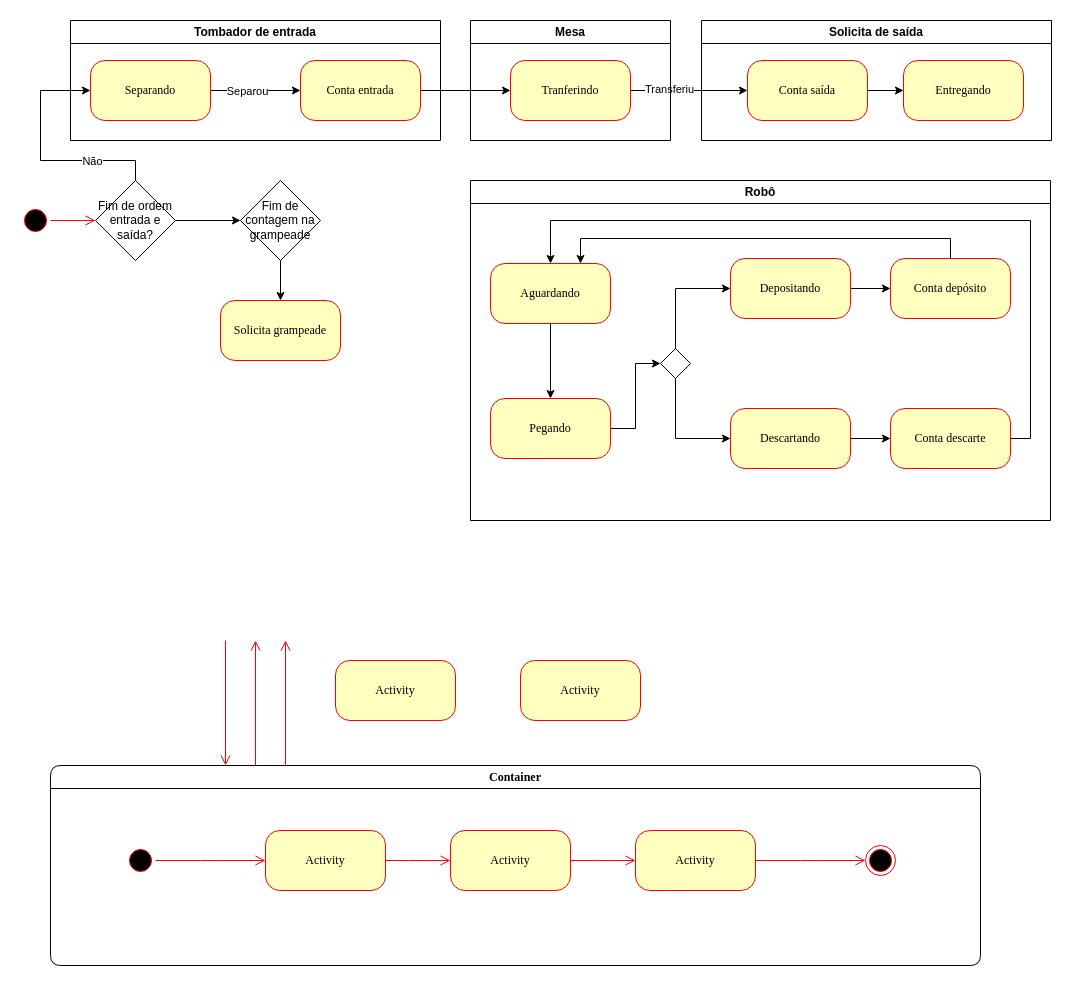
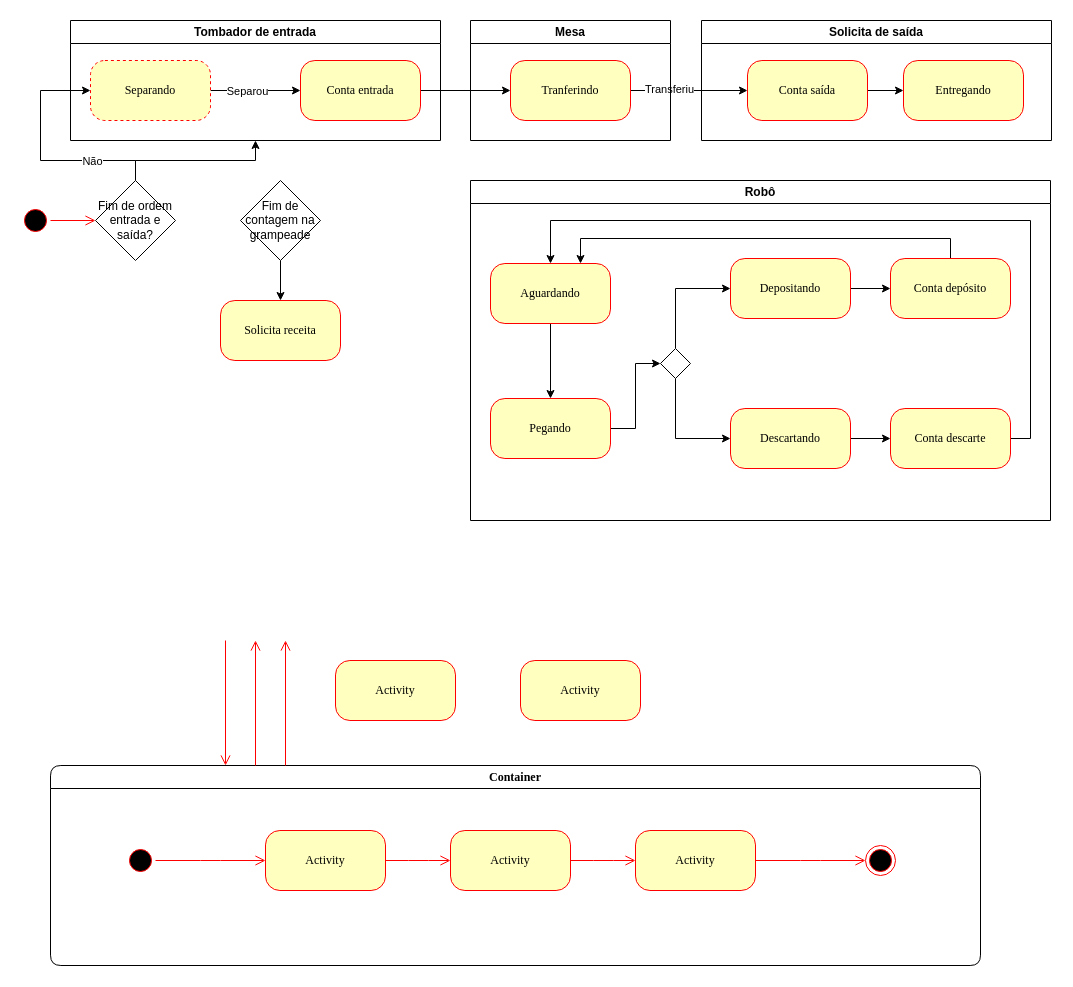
node "Separando": style solid -> dashed
edge "Fim de ordem entrada e saída?" -> "Fim de contagem na grampeade": now "Fim de ordem entrada e saída?" -> "Tombador de entrada"
node "Solicita grampeade": label "Solicita grampeade" -> "Solicita receita"
